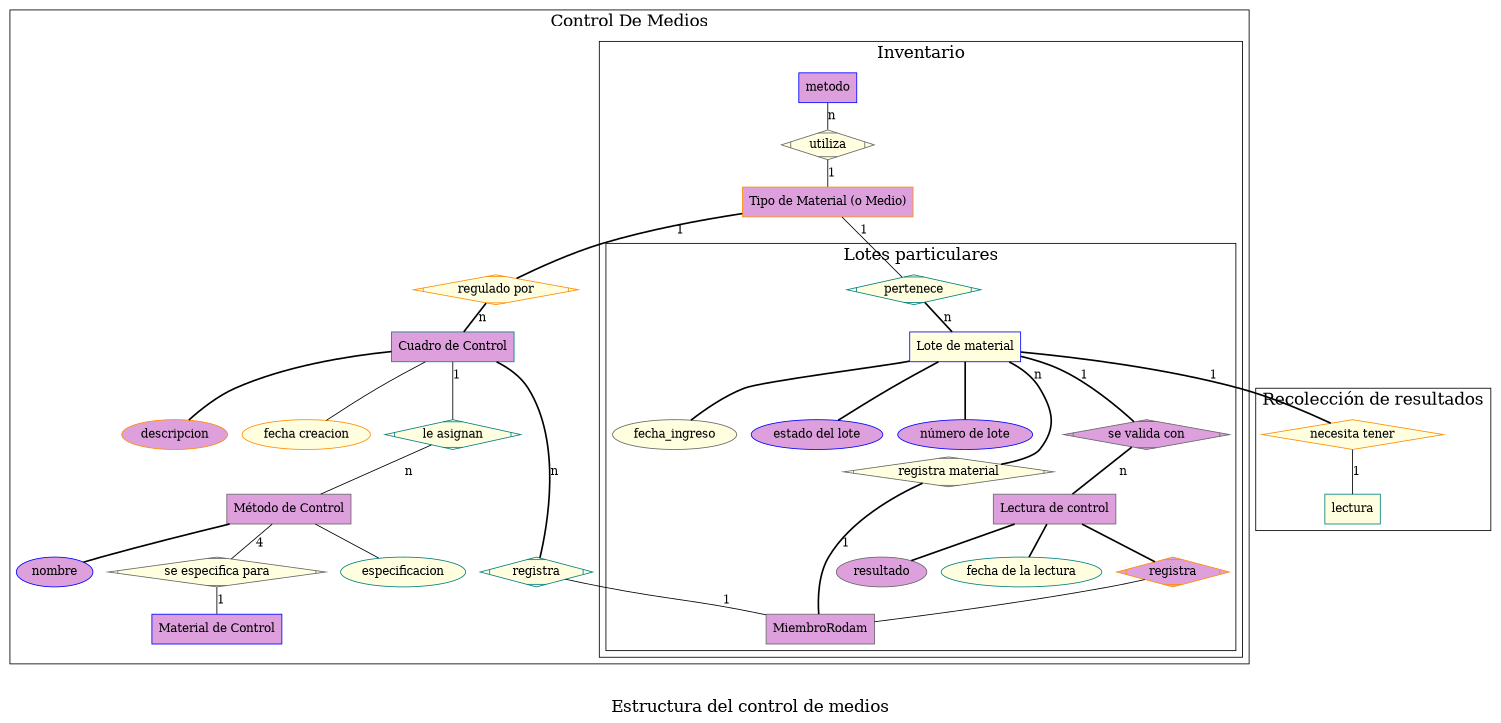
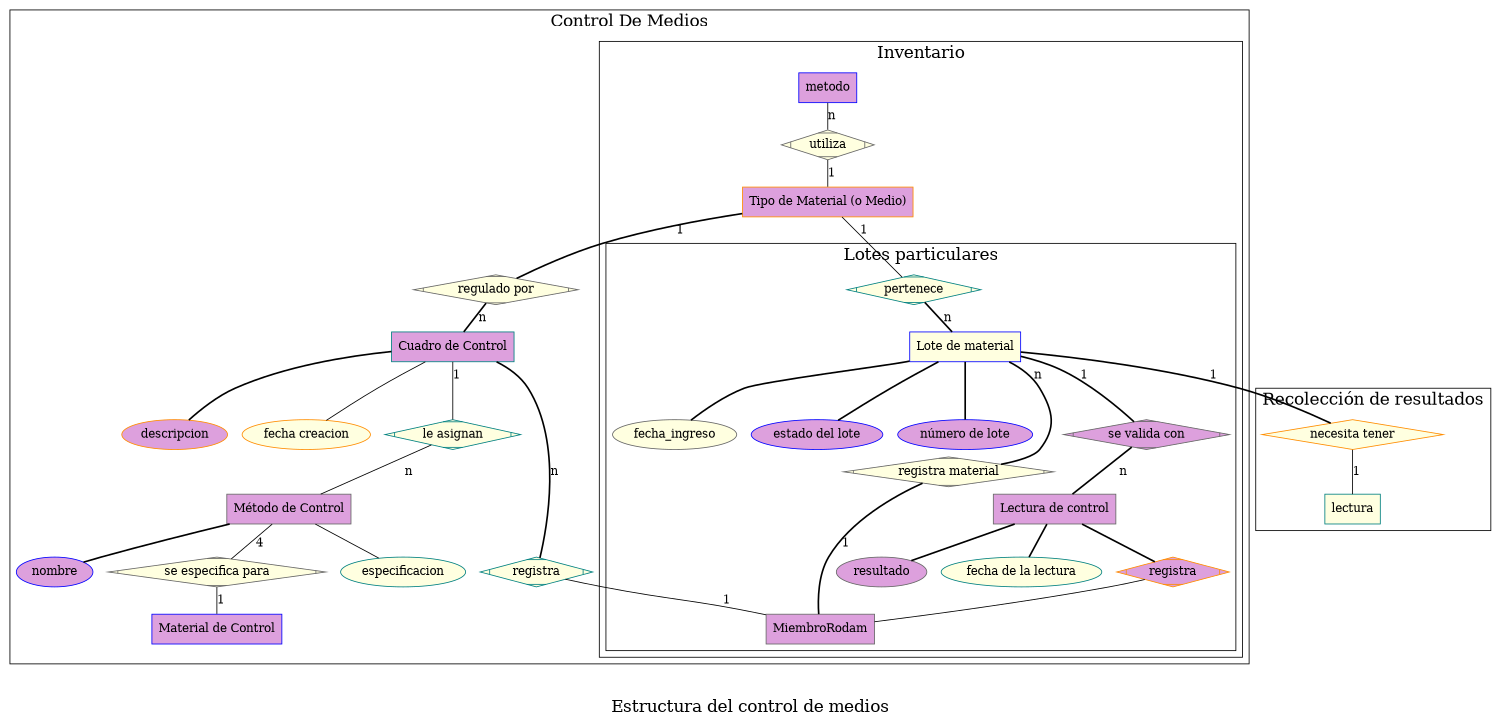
node "regulado por": color darkorange -> gray40
